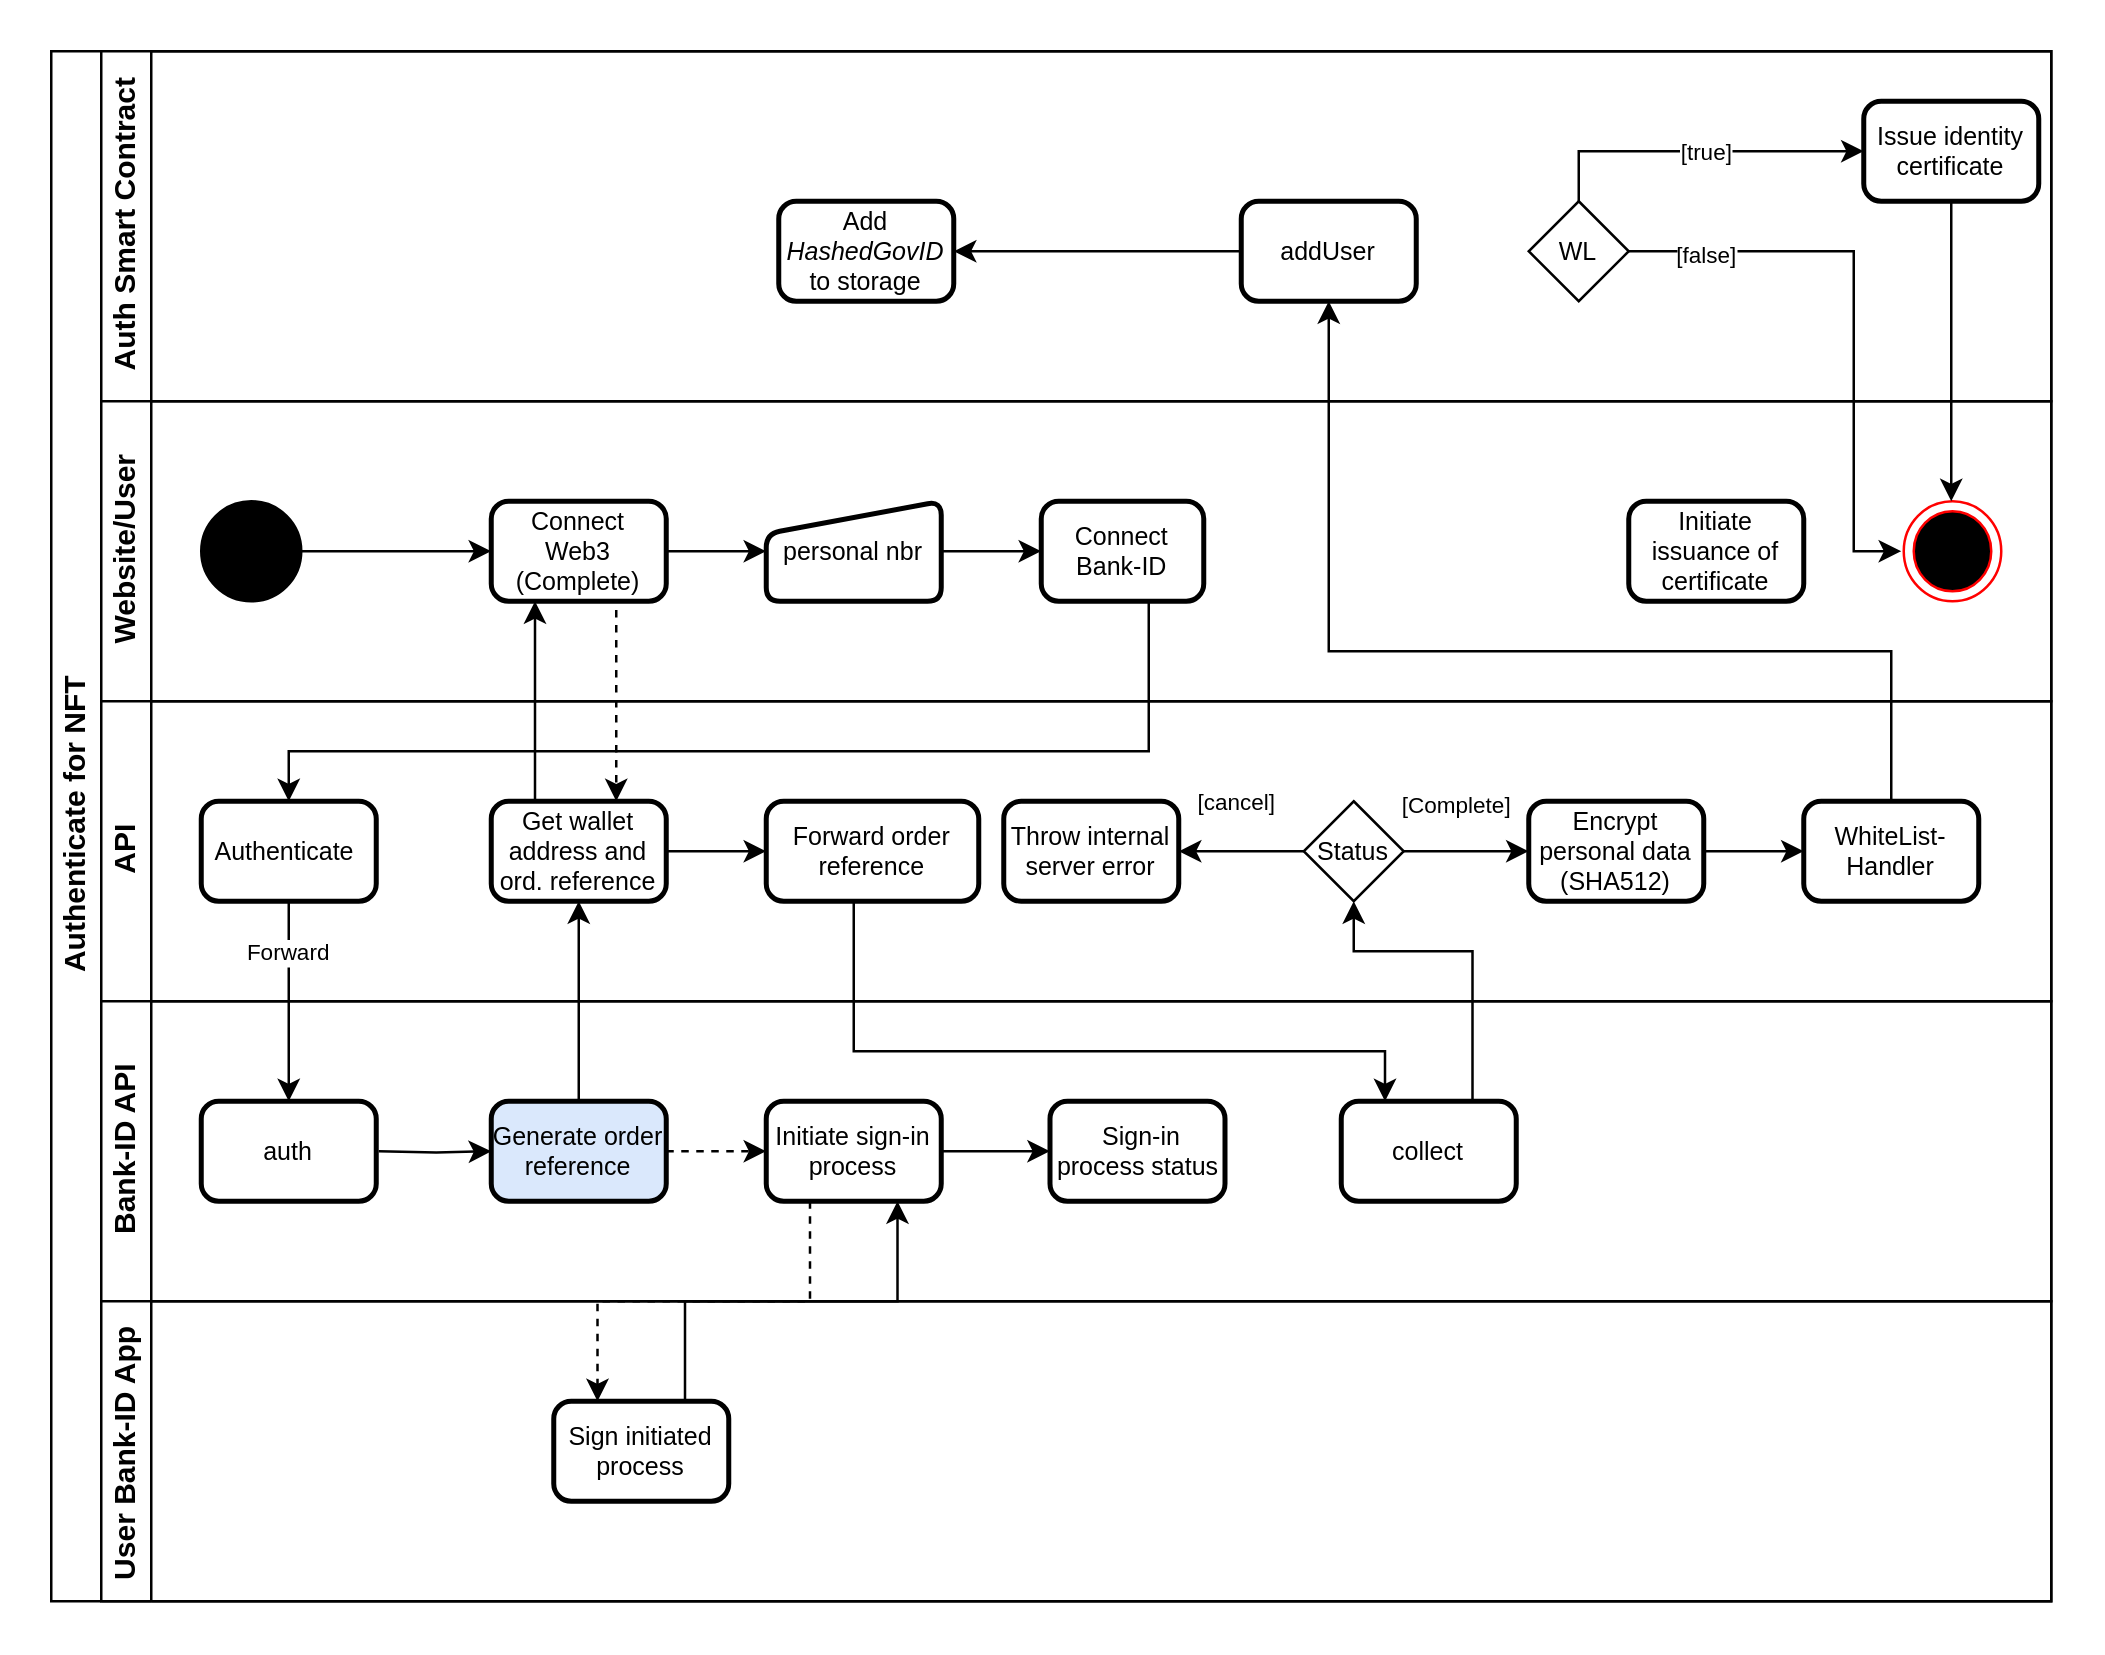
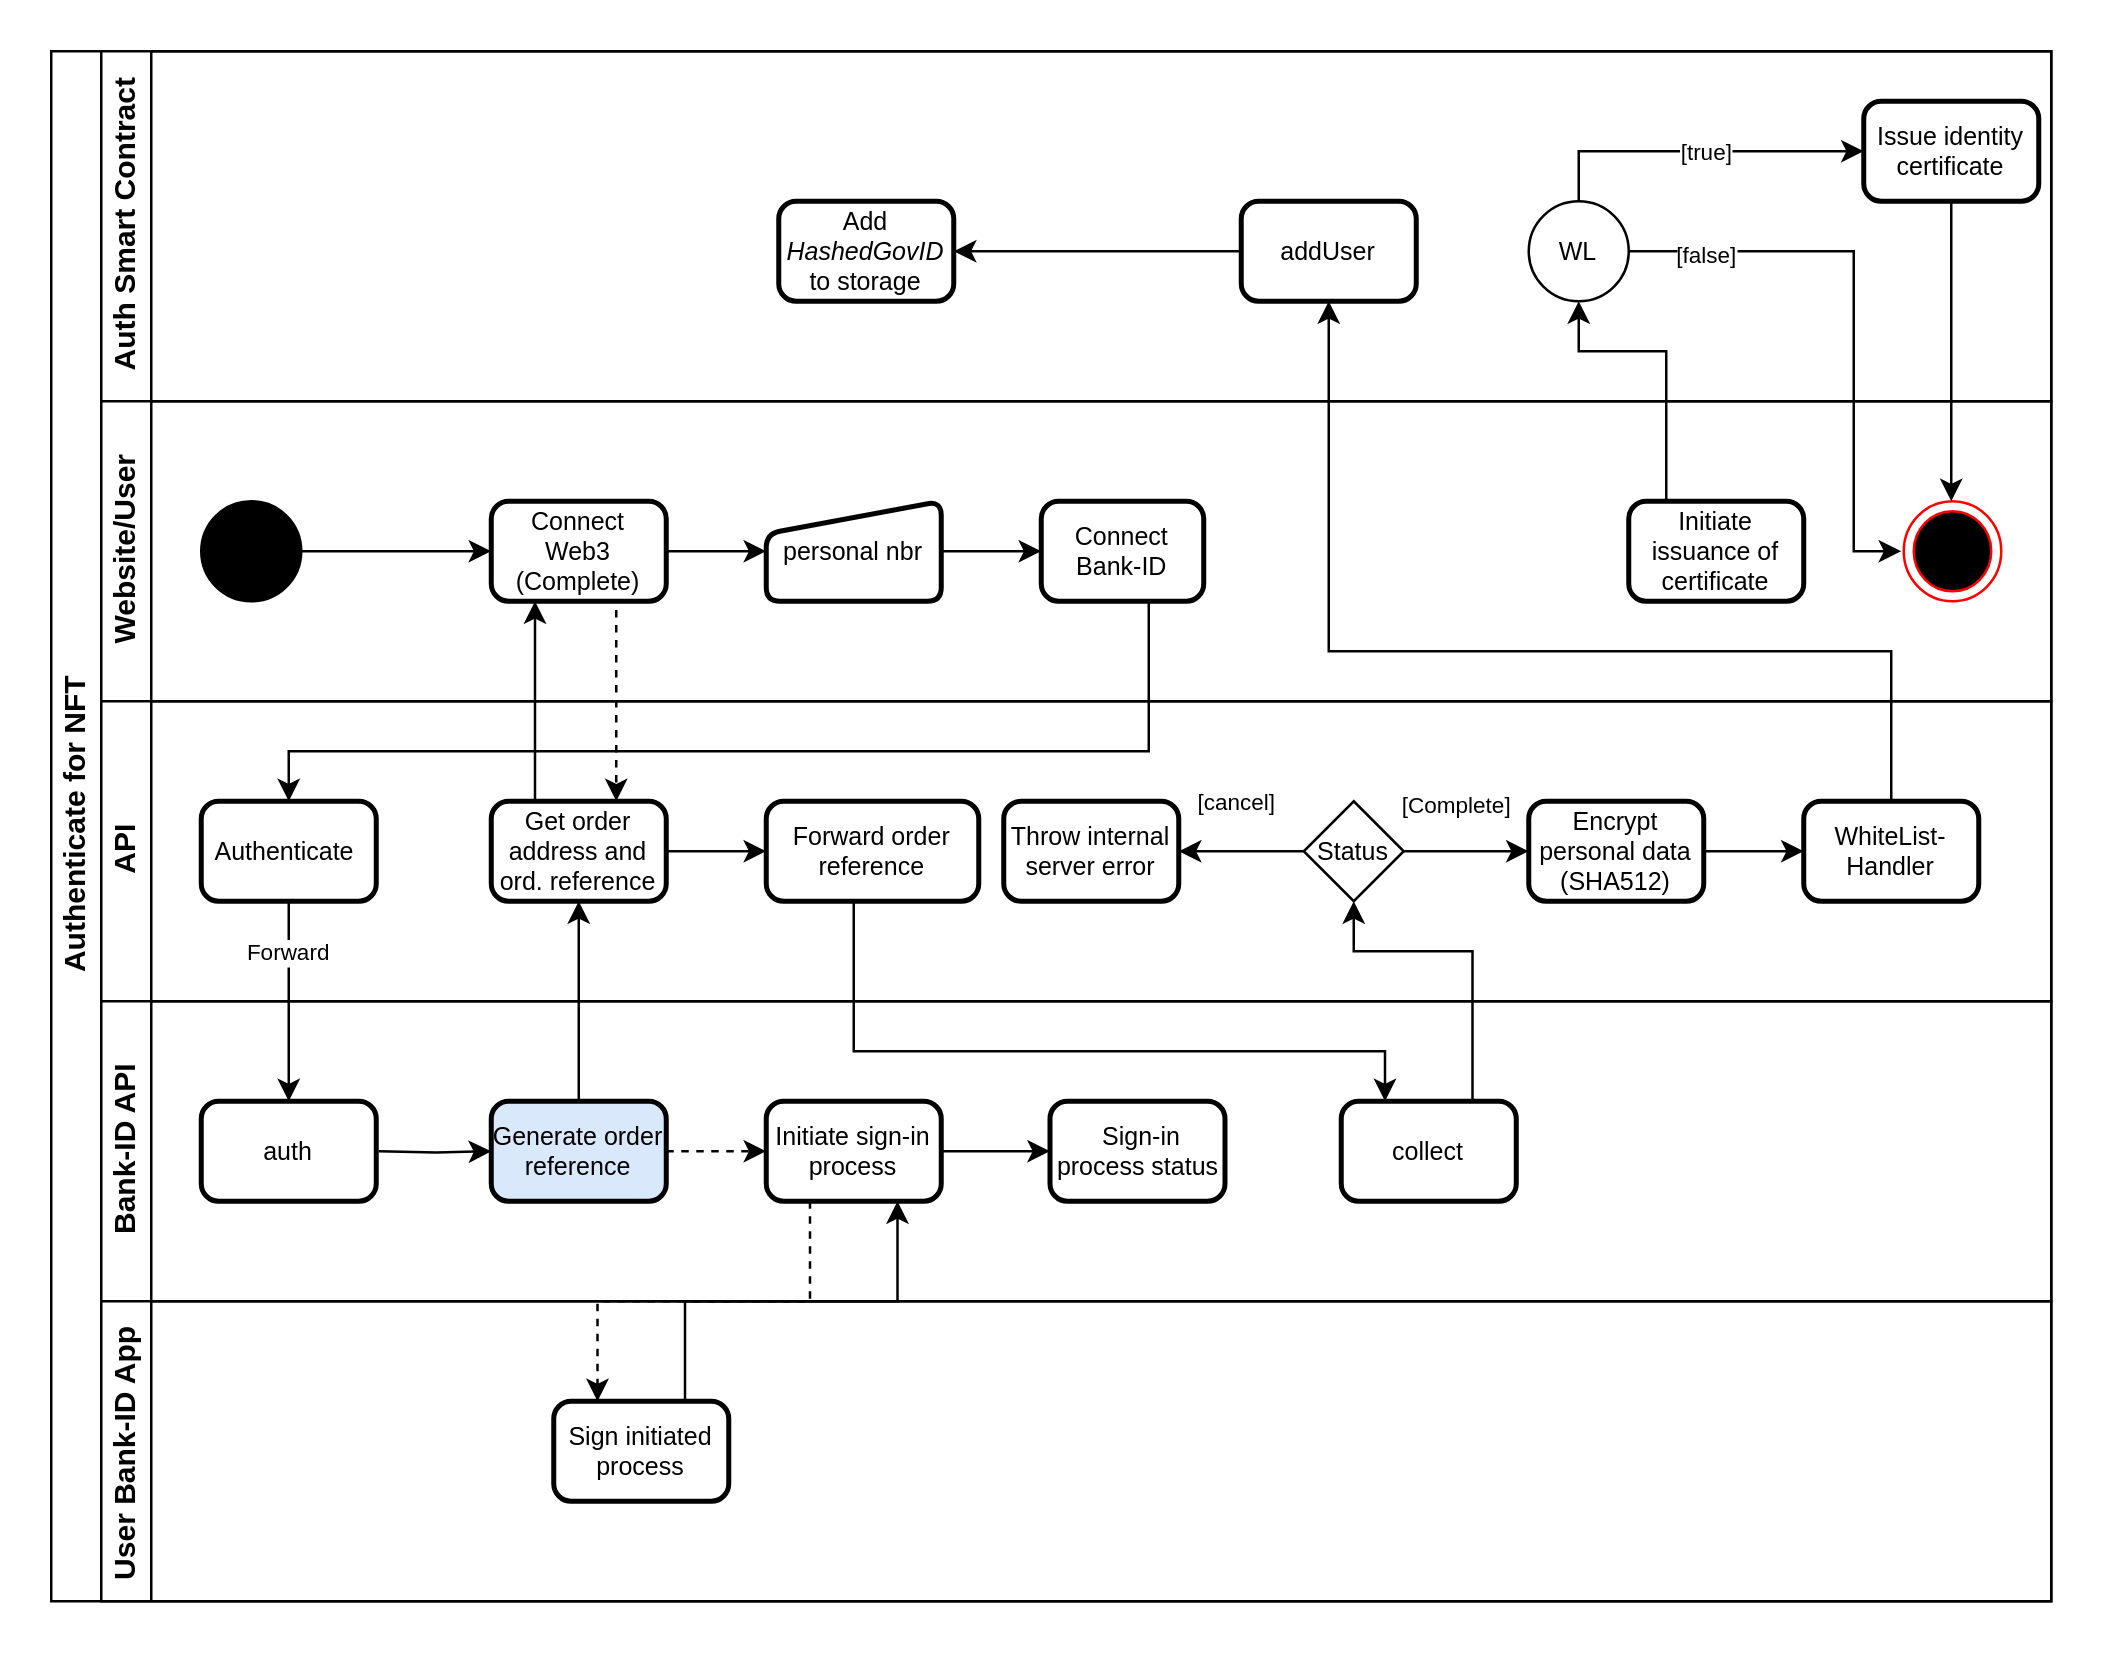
node "WL": shape diamond -> ellipse
edge "Initiate issuance of certificate" -> "WL": added
node "Get wallet address and ord. reference": label "Get wallet address and ord. reference" -> "Get order address and ord. reference"
